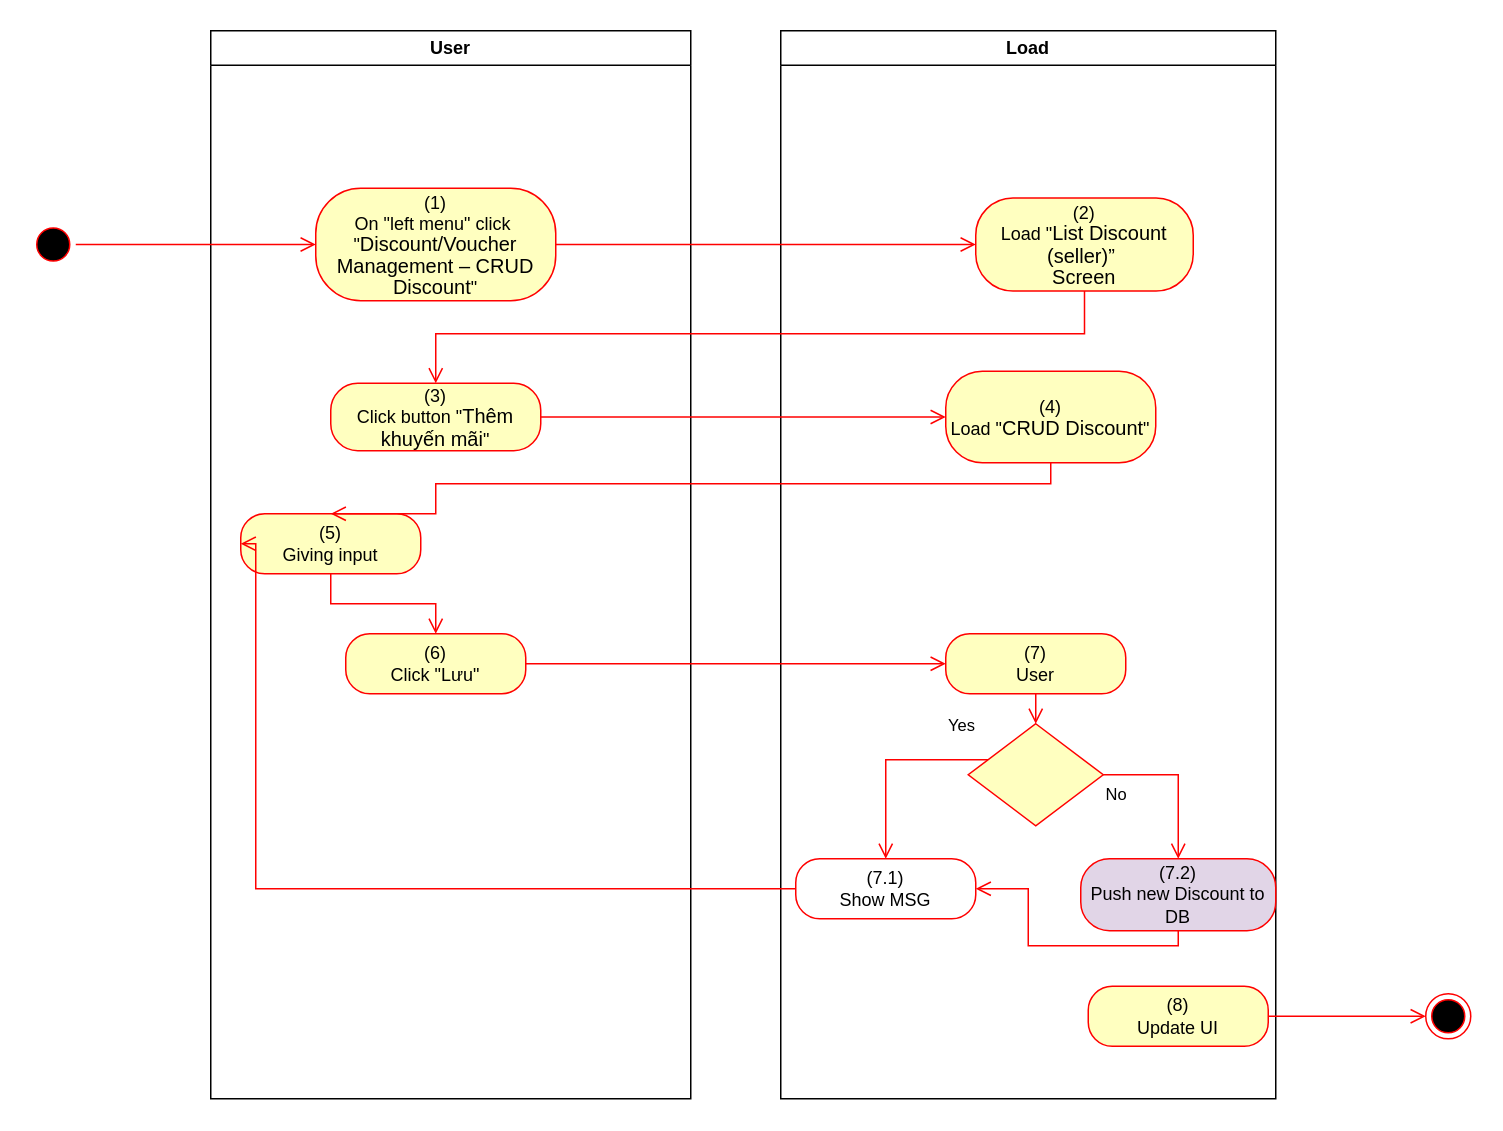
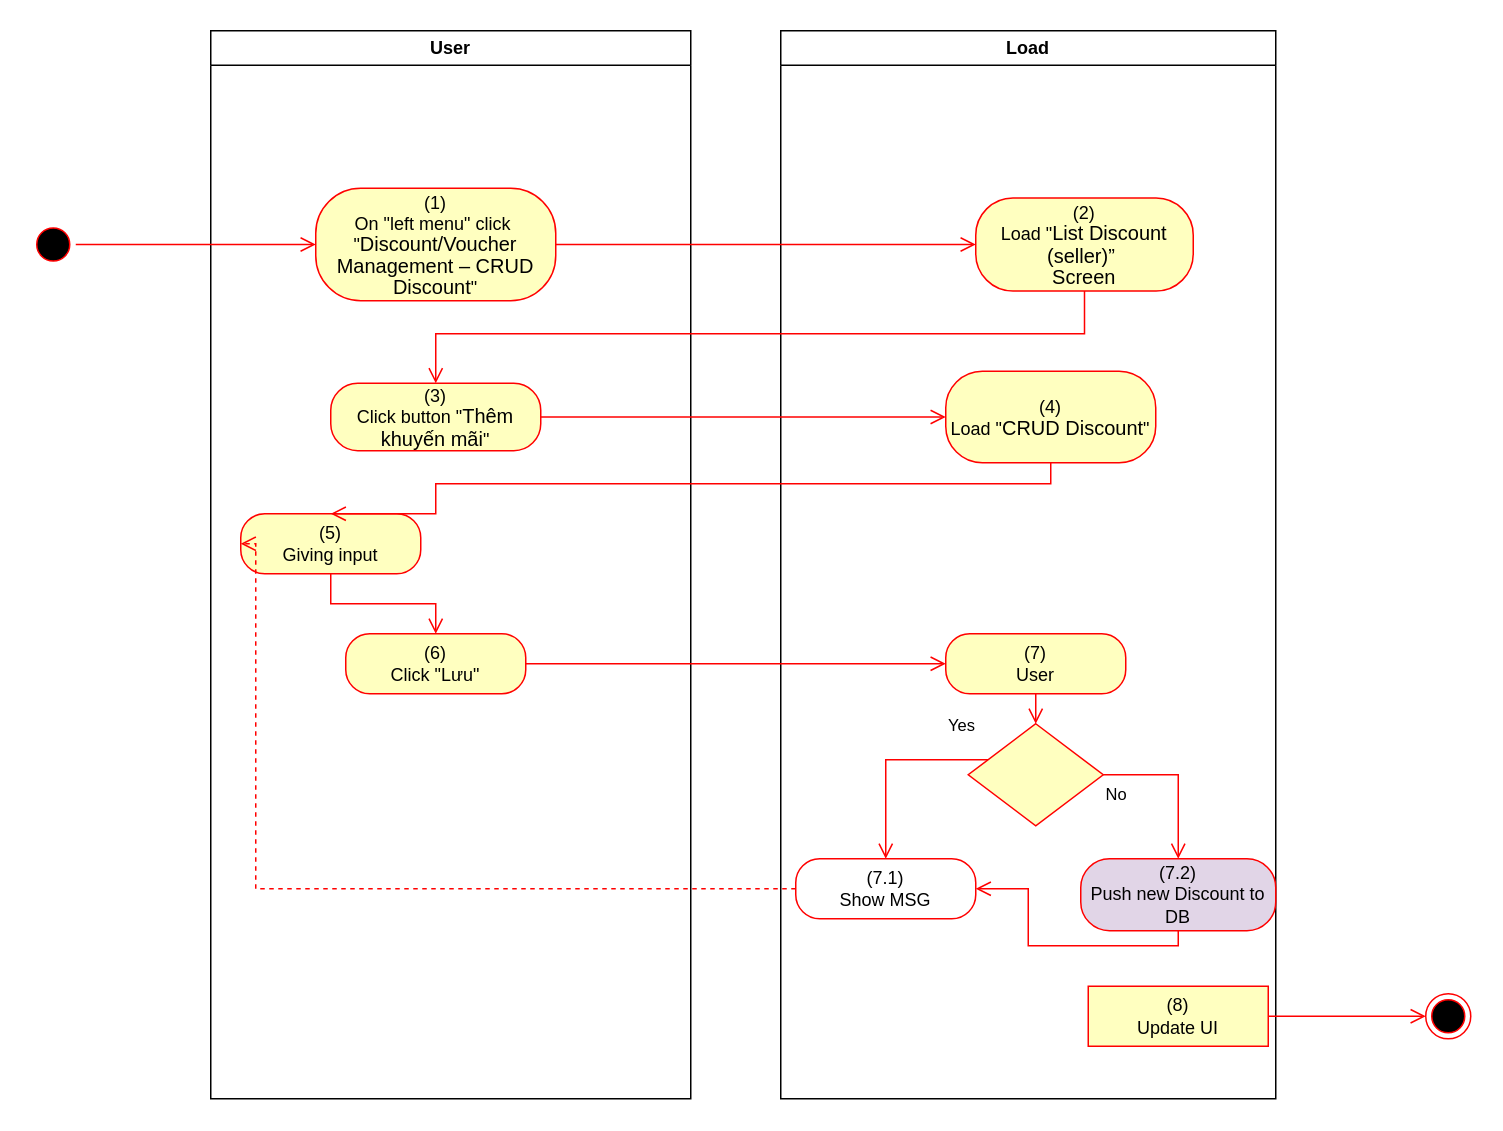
edge "(7.1) Show MSG" -> "(5) Giving input": style solid -> dashed
node "(8) Update UI": shape rounded rectangle -> rectangle
